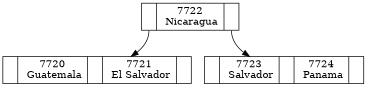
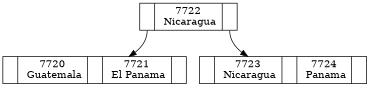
node "7720": text "El Salvador" -> "El Panama"
node "7723": text "Salvador" -> "Nicaragua"
